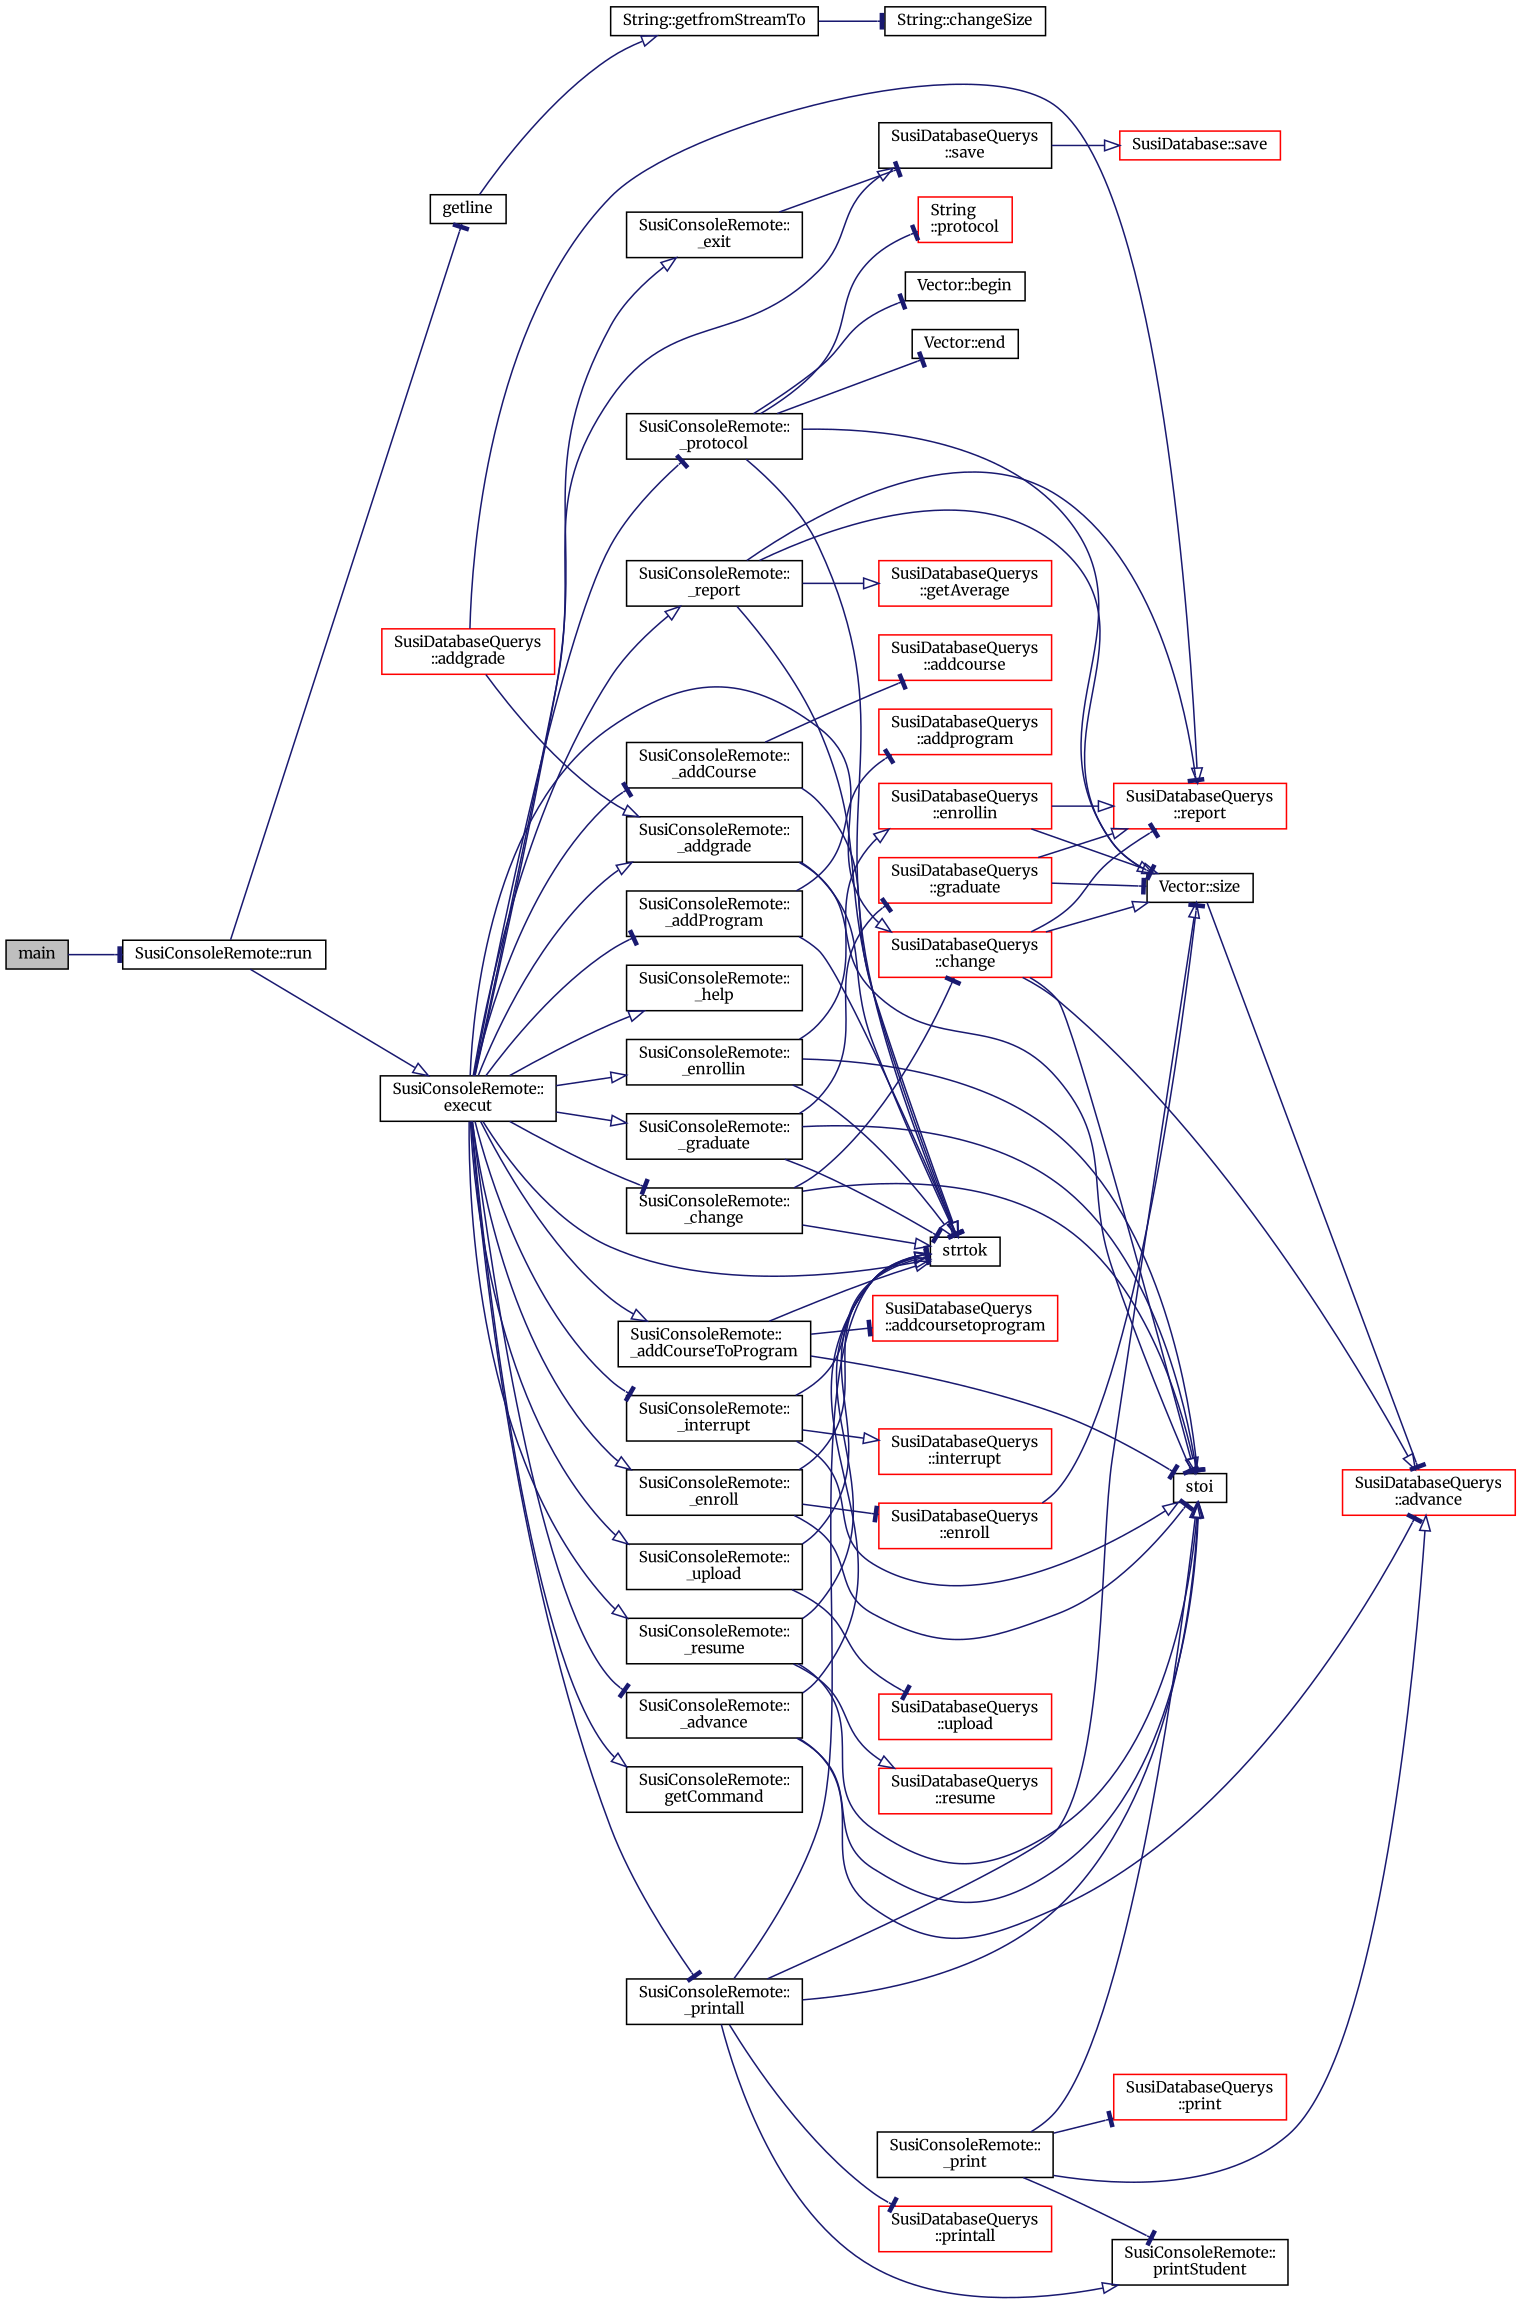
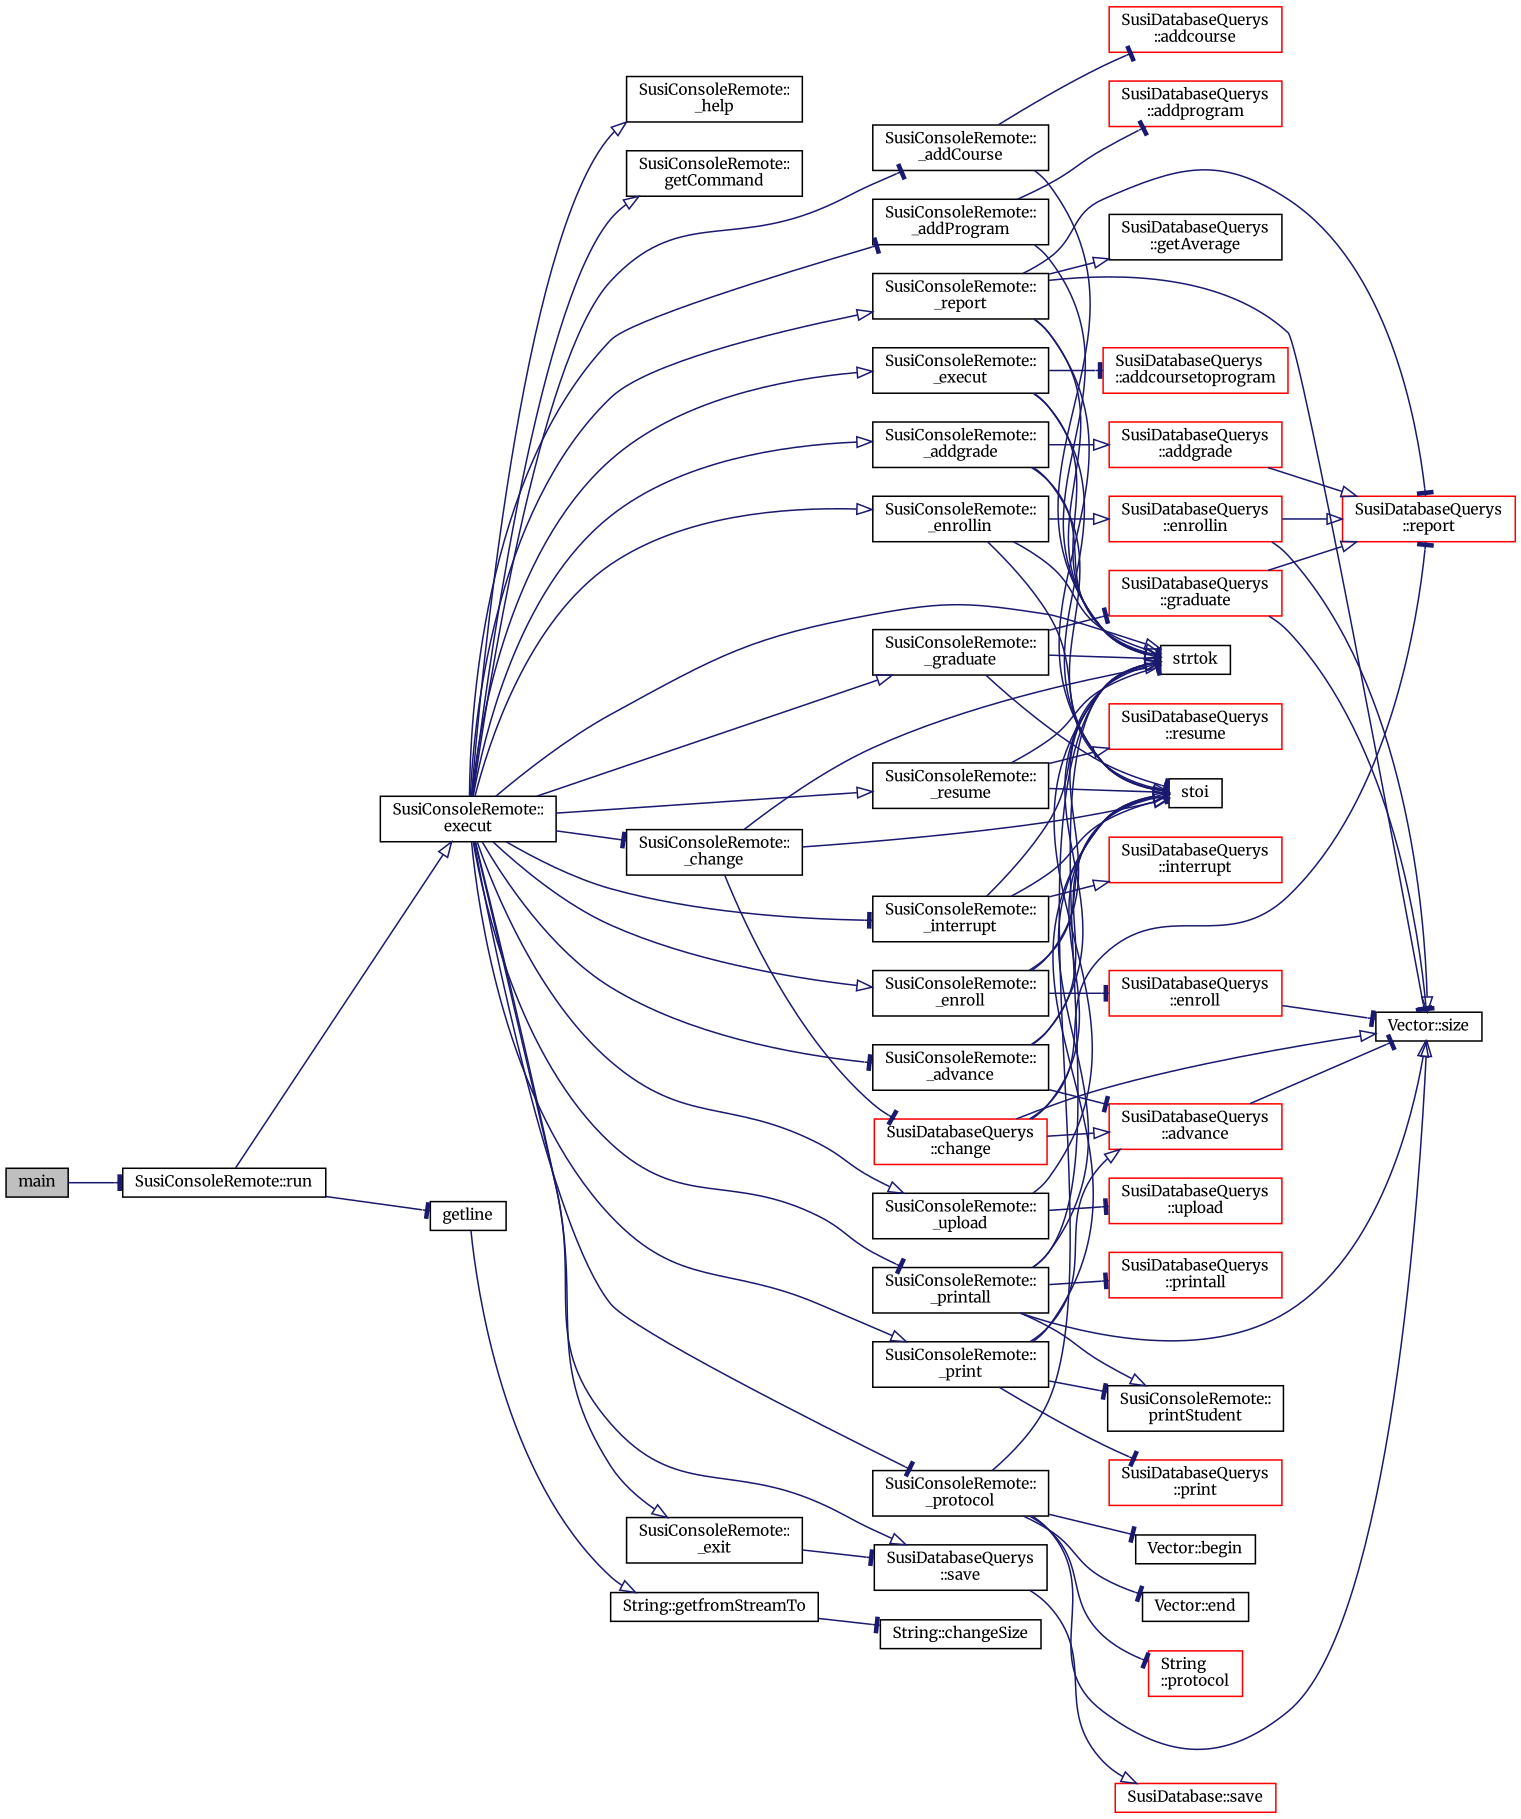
edge "SusiConsoleRemote:: _report" -> "stoi": added
node "SusiDatabaseQuerys ::getAverage": color red -> black
edge "SusiConsoleRemote:: execut" -> "SusiDatabaseQuerys ::change": now "SusiConsoleRemote:: execut" -> "SusiConsoleRemote:: _print"
edge "SusiDatabaseQuerys ::addgrade" -> "SusiConsoleRemote:: _addgrade": reversed
edge "Vector::size" -> "SusiDatabaseQuerys ::advance": reversed
node "SusiConsoleRemote:: _addCourseToProgram": label "SusiConsoleRemote:: _addCourseToProgram" -> "SusiConsoleRemote:: _execut"
